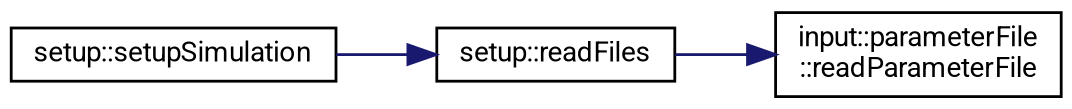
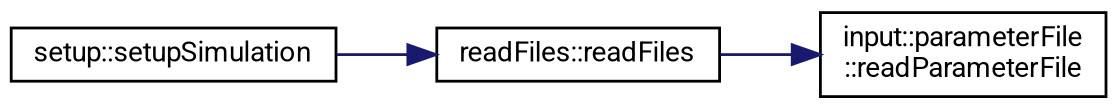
node "setup::readFiles": label "setup::readFiles" -> "readFiles::readFiles"
